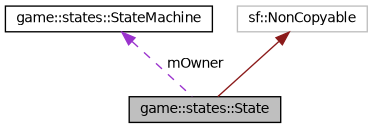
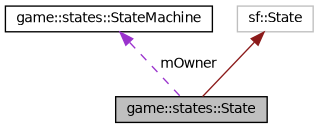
node "sf::NonCopyable": label "sf::NonCopyable" -> "sf::State"
